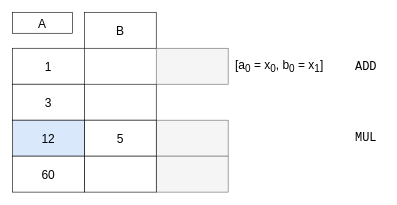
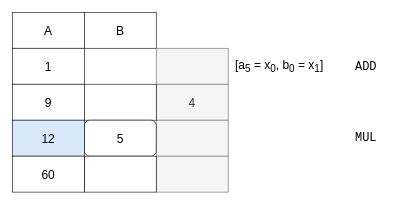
node "A": size 60x21 -> 72x36
node "[a0 = x0, b0 = x1]": label "[a0 = x0, b0 = x1]" -> "[a5 = x0, b0 = x1]"
node "3": label "3" -> "9"
node "4": added
node "5": shape rectangle -> rounded rectangle
